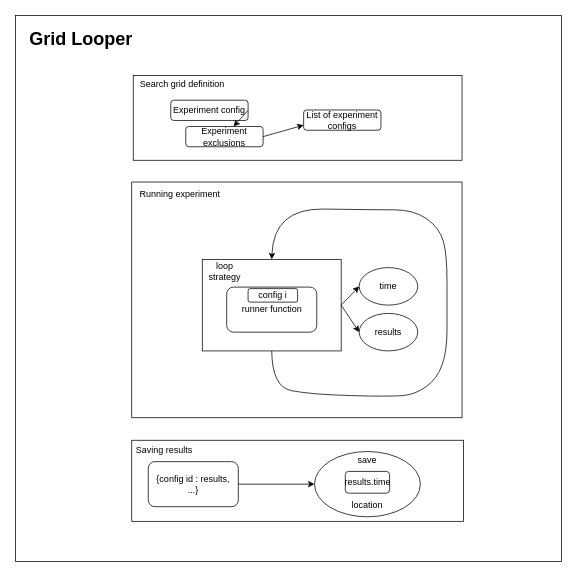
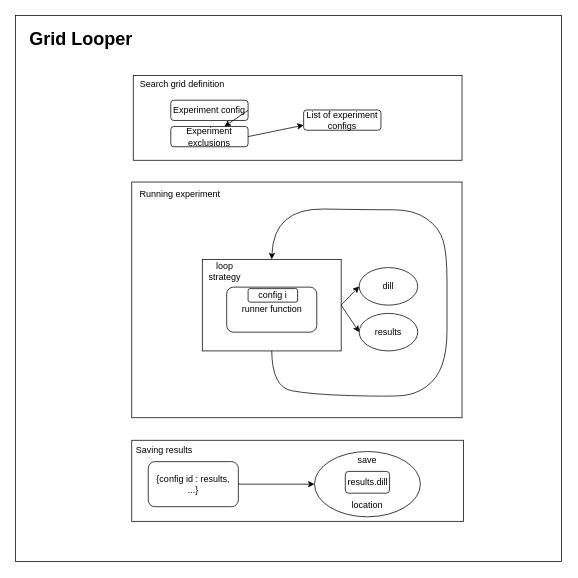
node "Experiment exclusions": moved (224, 137) -> (209, 137)
node "time": label "time" -> "dill"
node "results.time": label "results.time" -> "results.dill"
